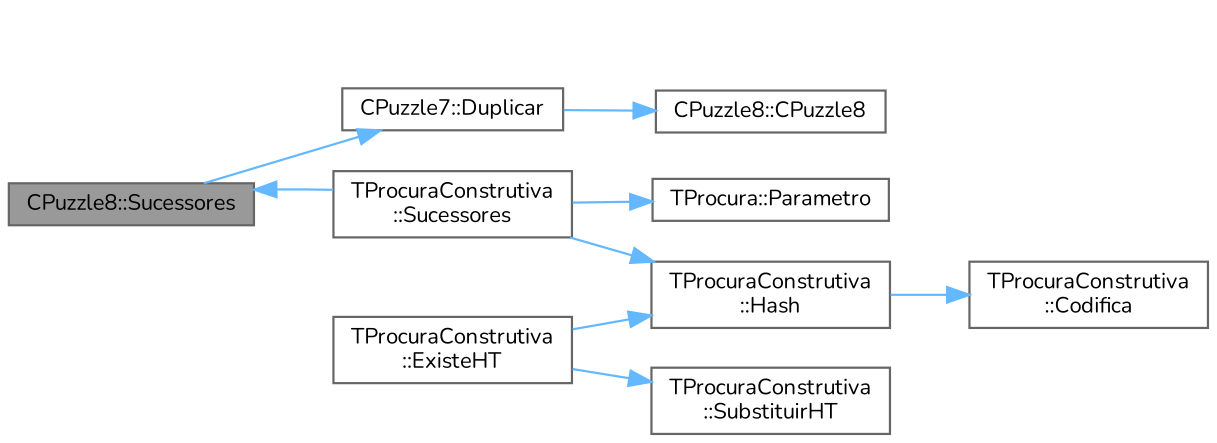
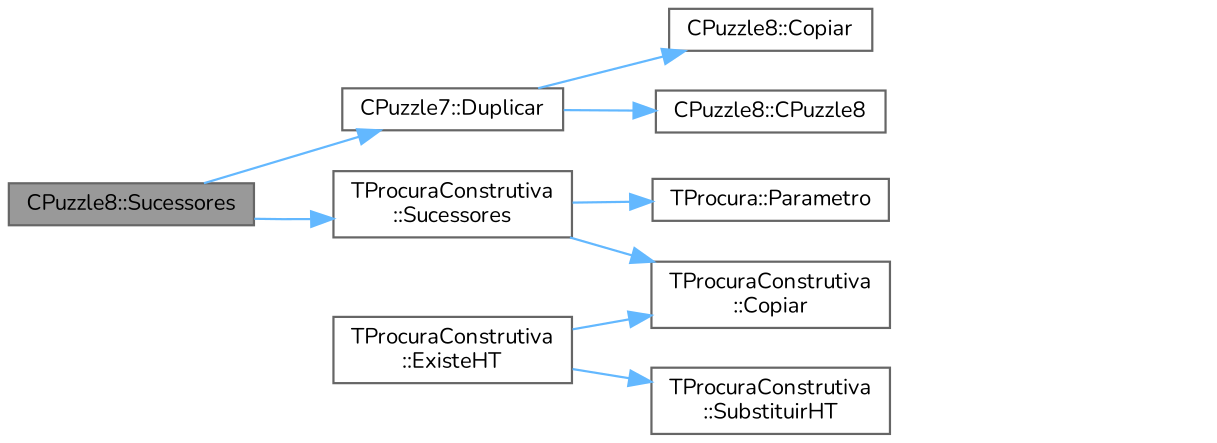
node "CPuzzle8::Copiar": added
edge "TProcuraConstrutiva ::Sucessores" -> "CPuzzle8::Sucessores": reversed
node "TProcuraConstrutiva ::Hash": label "TProcuraConstrutiva ::Hash" -> "TProcuraConstrutiva ::Copiar"
node "TProcuraConstrutiva ::Codifica": removed
